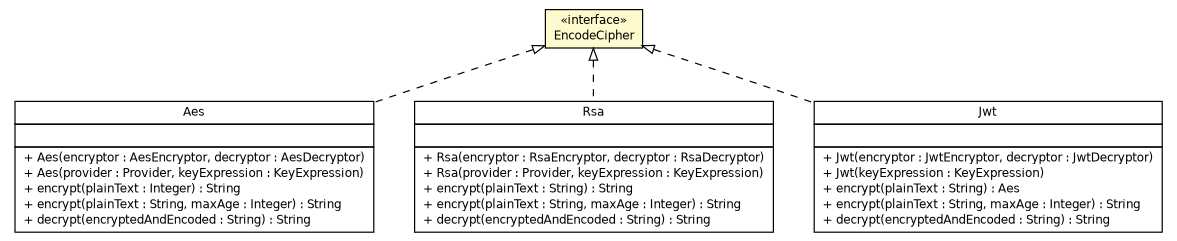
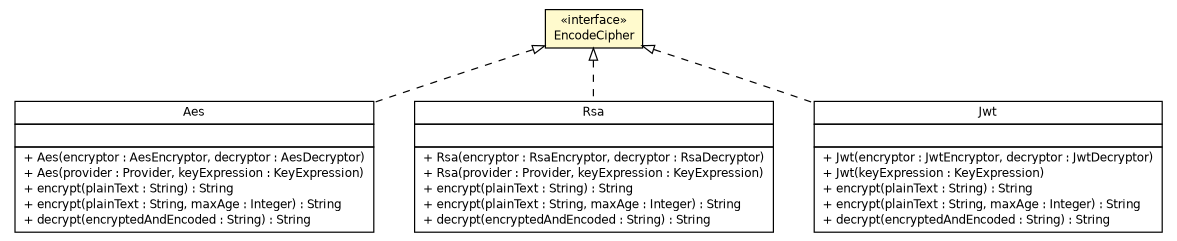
node "Aes": text "+ encrypt(plainText : Integer) : String" -> "+ encrypt(plainText : String) : String"
node "Jwt": text "+ encrypt(plainText : String) : Aes" -> "+ encrypt(plainText : String) : String"
